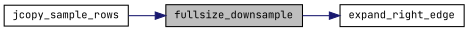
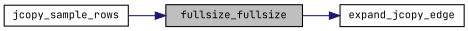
node "fullsize_downsample": label "fullsize_downsample" -> "fullsize_fullsize"
node "expand_right_edge": label "expand_right_edge" -> "expand_jcopy_edge"
